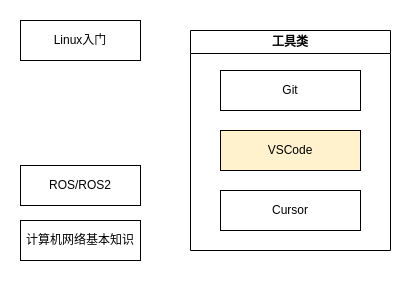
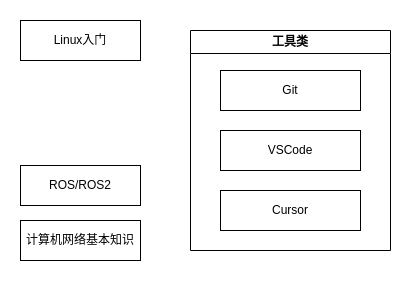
node "VSCode": fillcolor #fff2cc -> #ffffff
